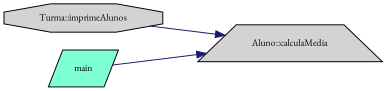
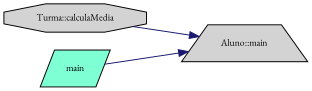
node "Turma::imprimeAlunos": label "Turma::imprimeAlunos" -> "Turma::calculaMedia"
node "Aluno::calculaMedia": label "Aluno::calculaMedia" -> "Aluno::main"
